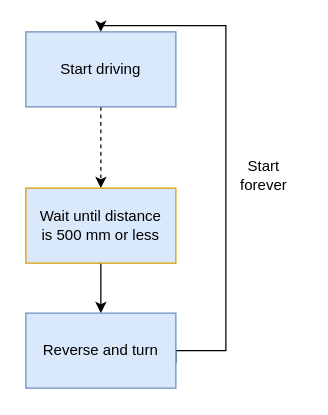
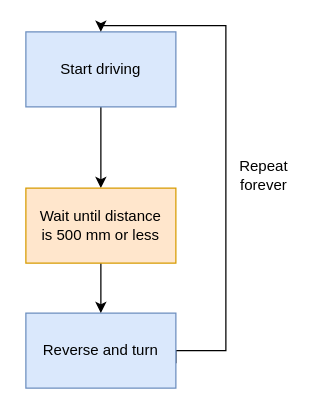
edge "Start driving" -> "Wait until distance is 500 mm or less": style dashed -> solid
node "Start forever": label "Start forever" -> "Repeat forever"
node "Wait until distance is 500 mm or less": fillcolor #dae8fc -> #ffe6cc
